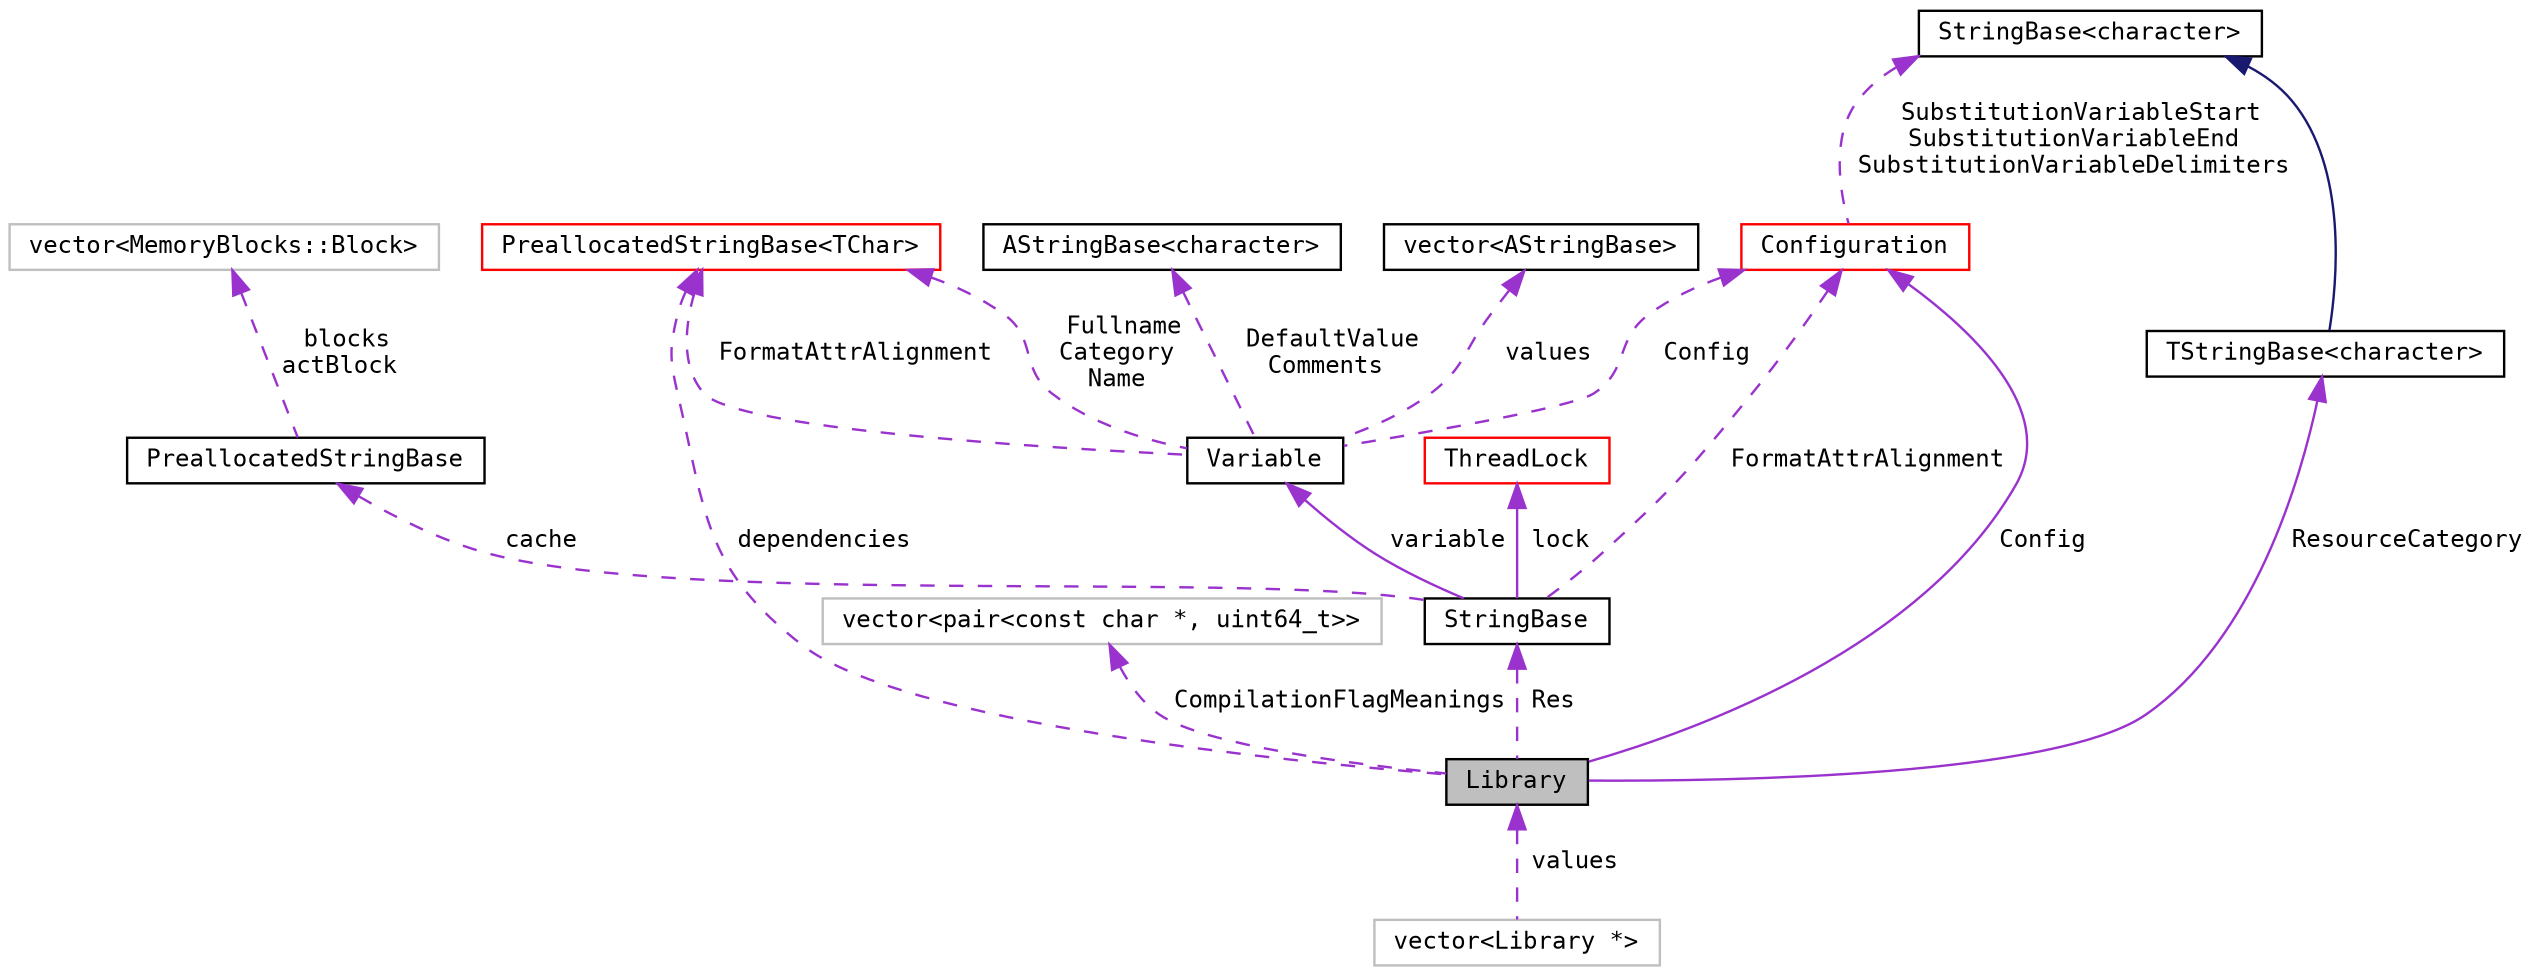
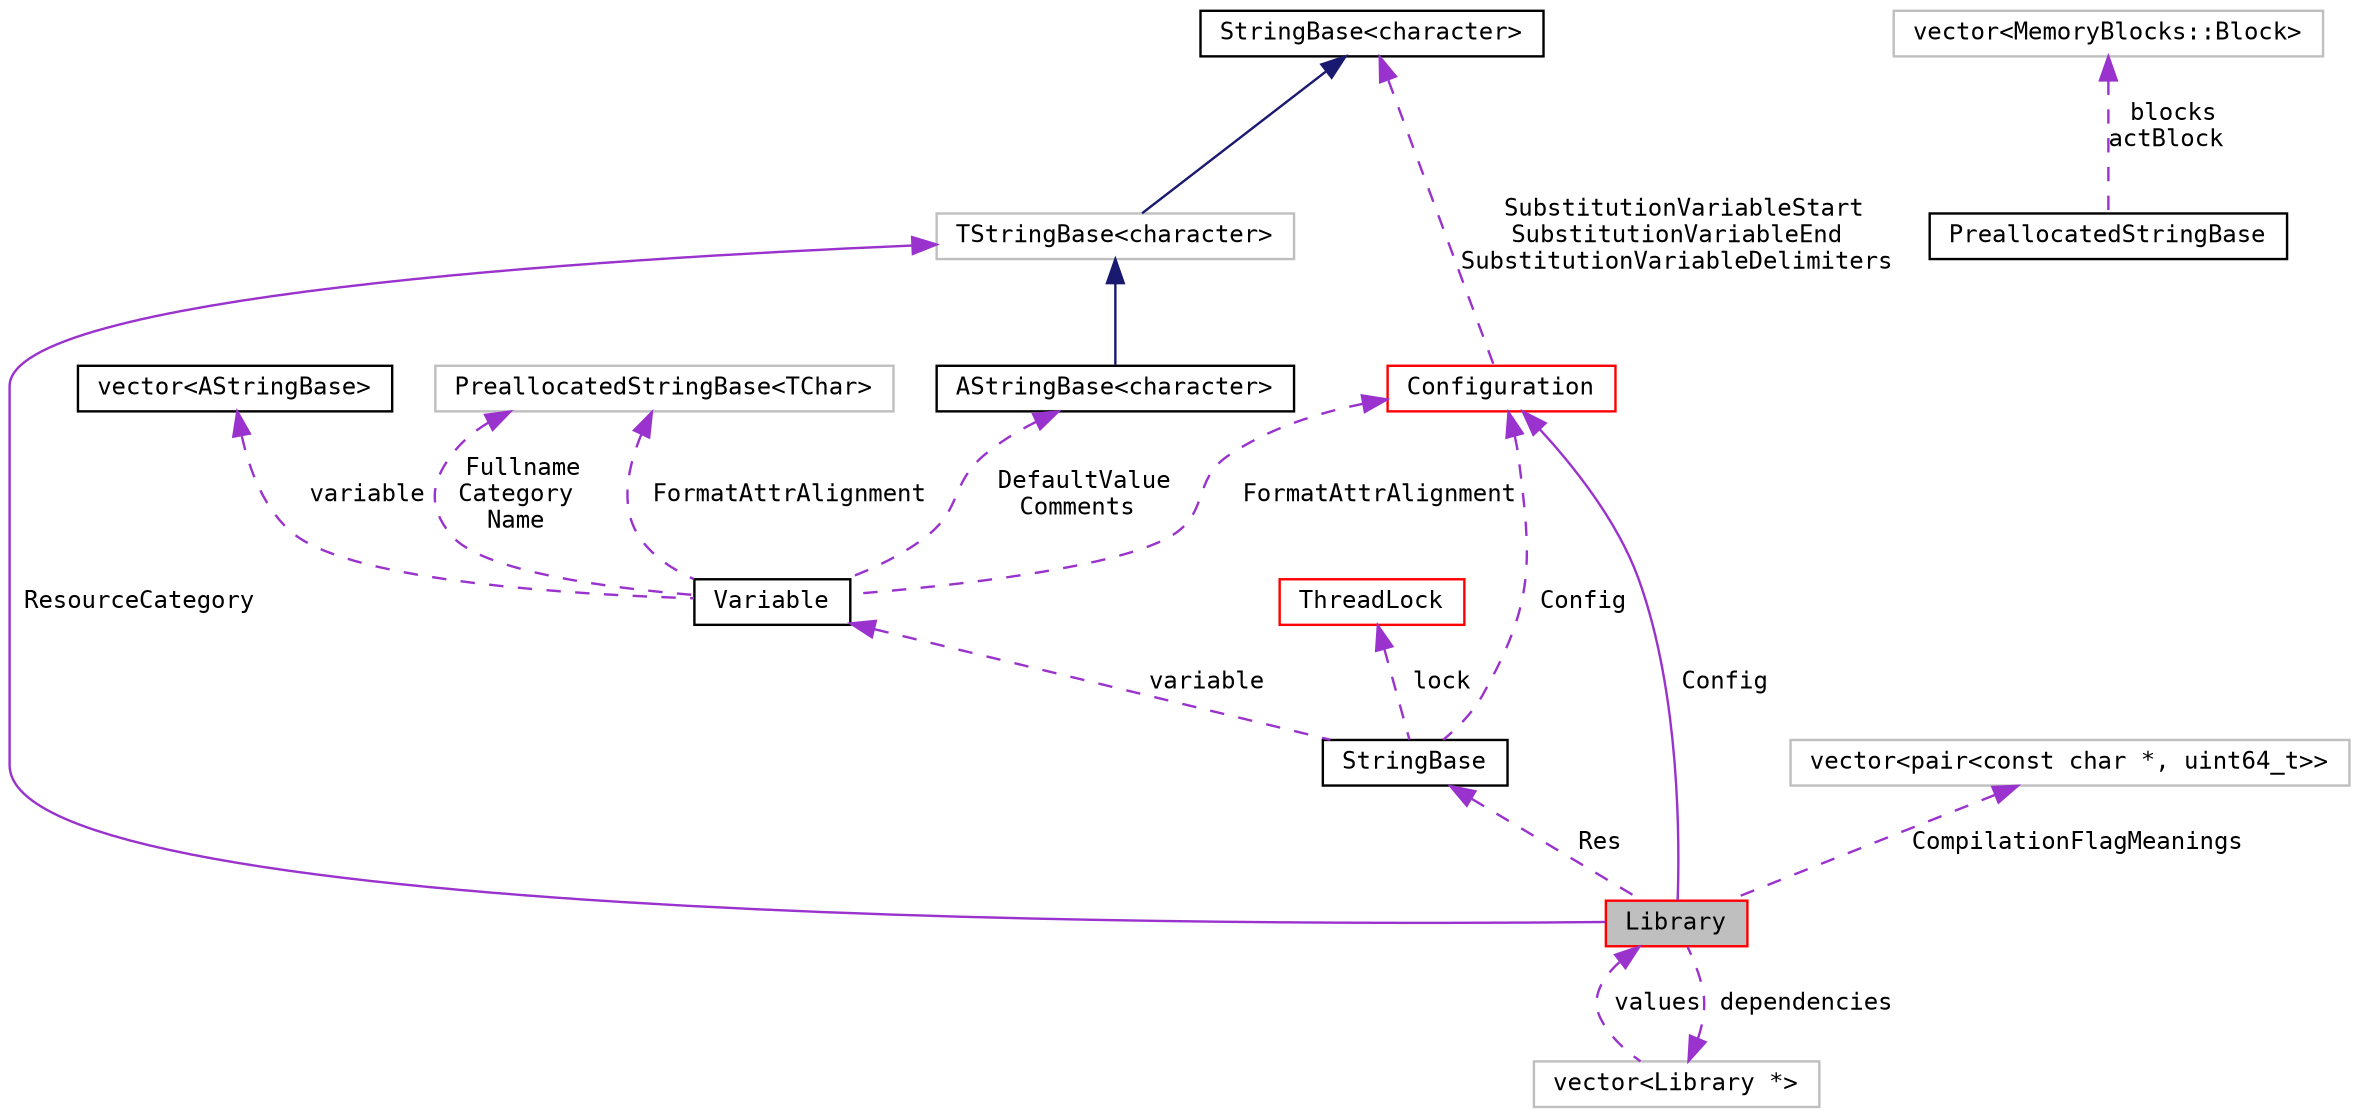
node "PreallocatedStringBase<TChar>": color red -> grey75
edge "AStringBase<character>" -> "TStringBase<character>": added
edge "Variable" -> "vector<AStringBase>": label " values" -> " variable"
edge "Variable" -> "Configuration": label " Config" -> " FormatAttrAlignment"
node "TStringBase<character>": color black -> grey75
edge "StringBase" -> "Configuration": label " FormatAttrAlignment" -> " Config"
edge "StringBase" -> "ThreadLock": style solid -> dashed
edge "StringBase" -> "Variable": style solid -> dashed
edge "StringBase" -> "PreallocatedStringBase": removed, label "cache"
edge "Library" -> "PreallocatedStringBase<TChar>": now "Library" -> "vector<Library *>"
node "Library": color black -> red
